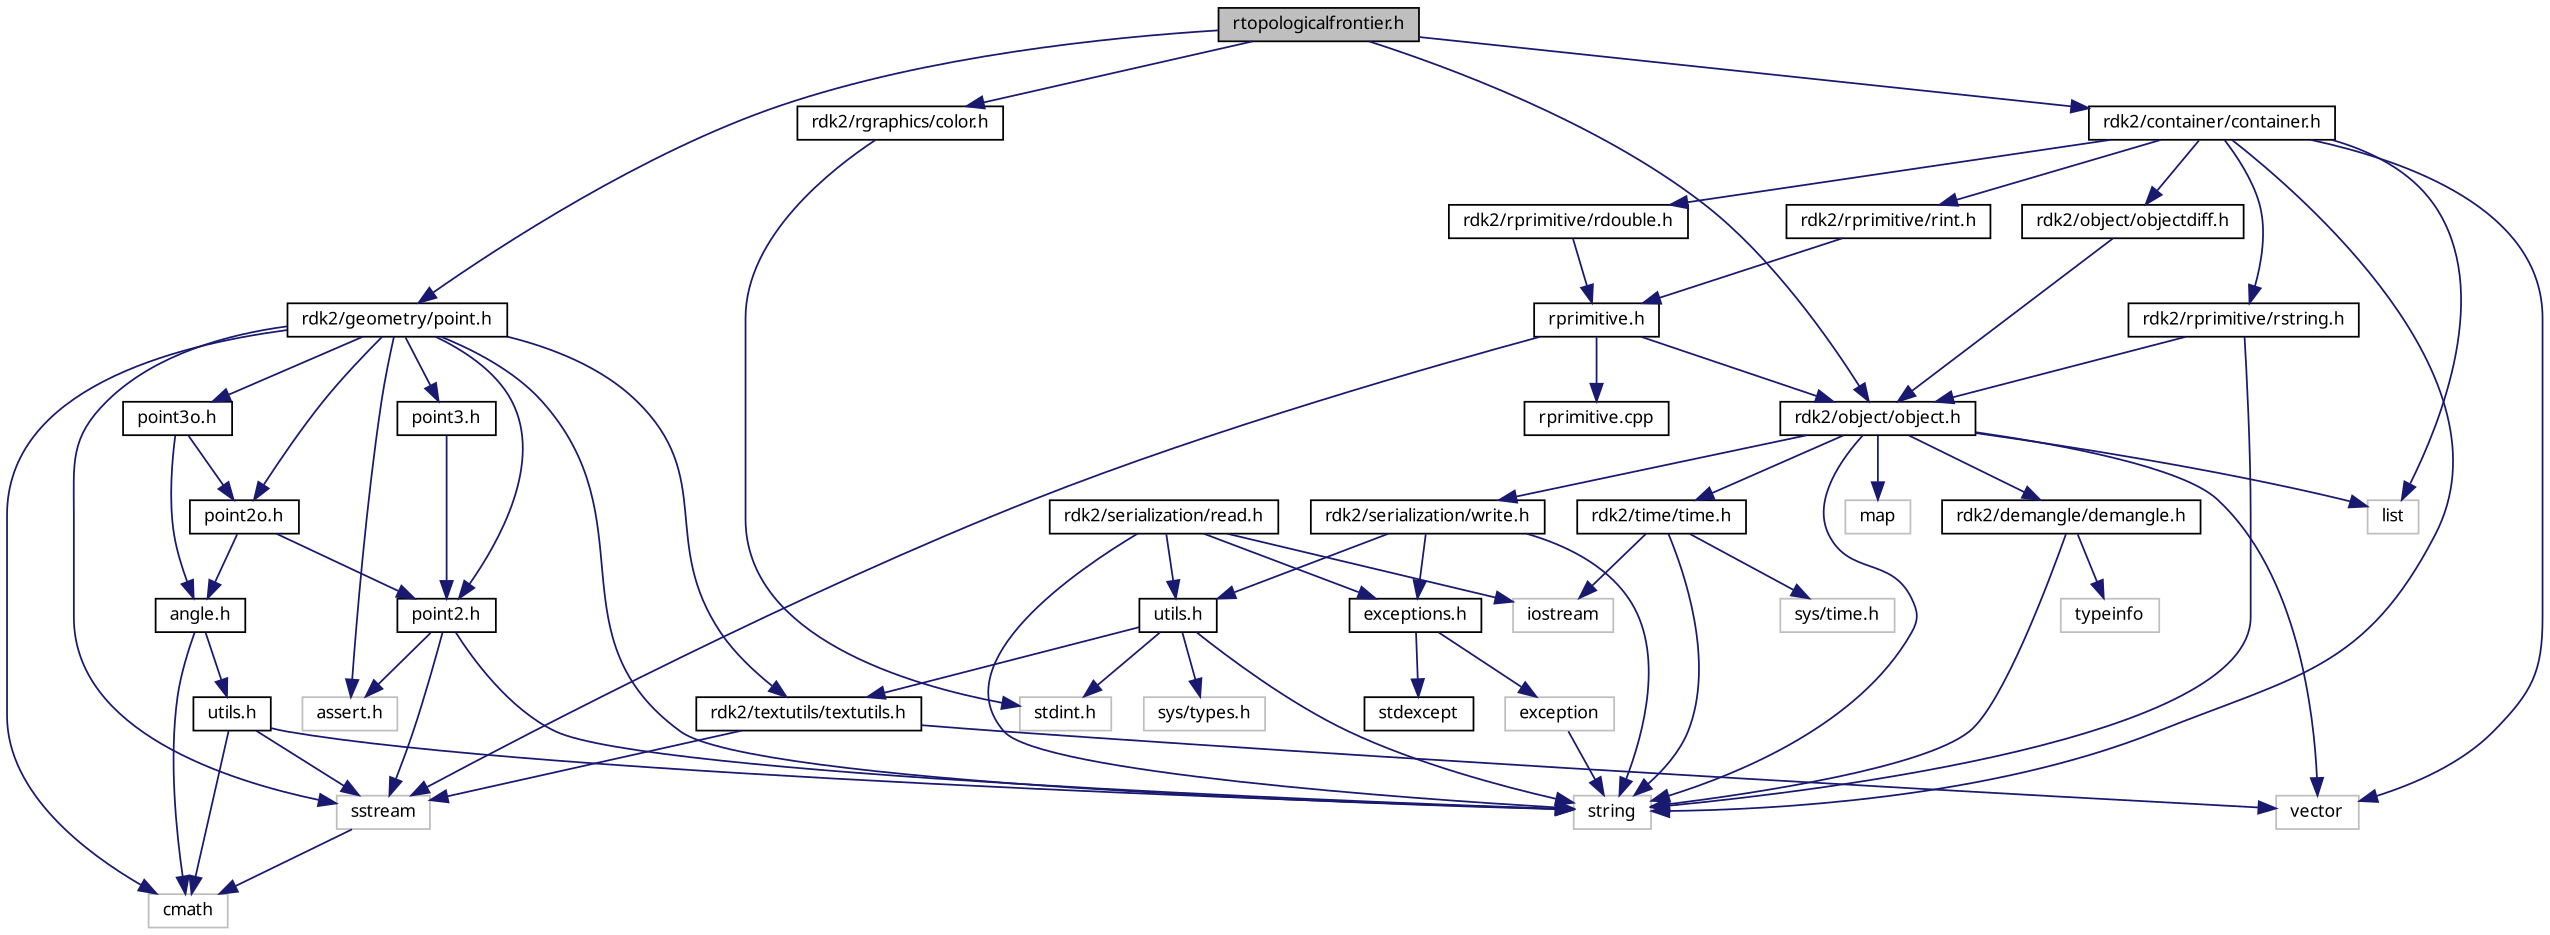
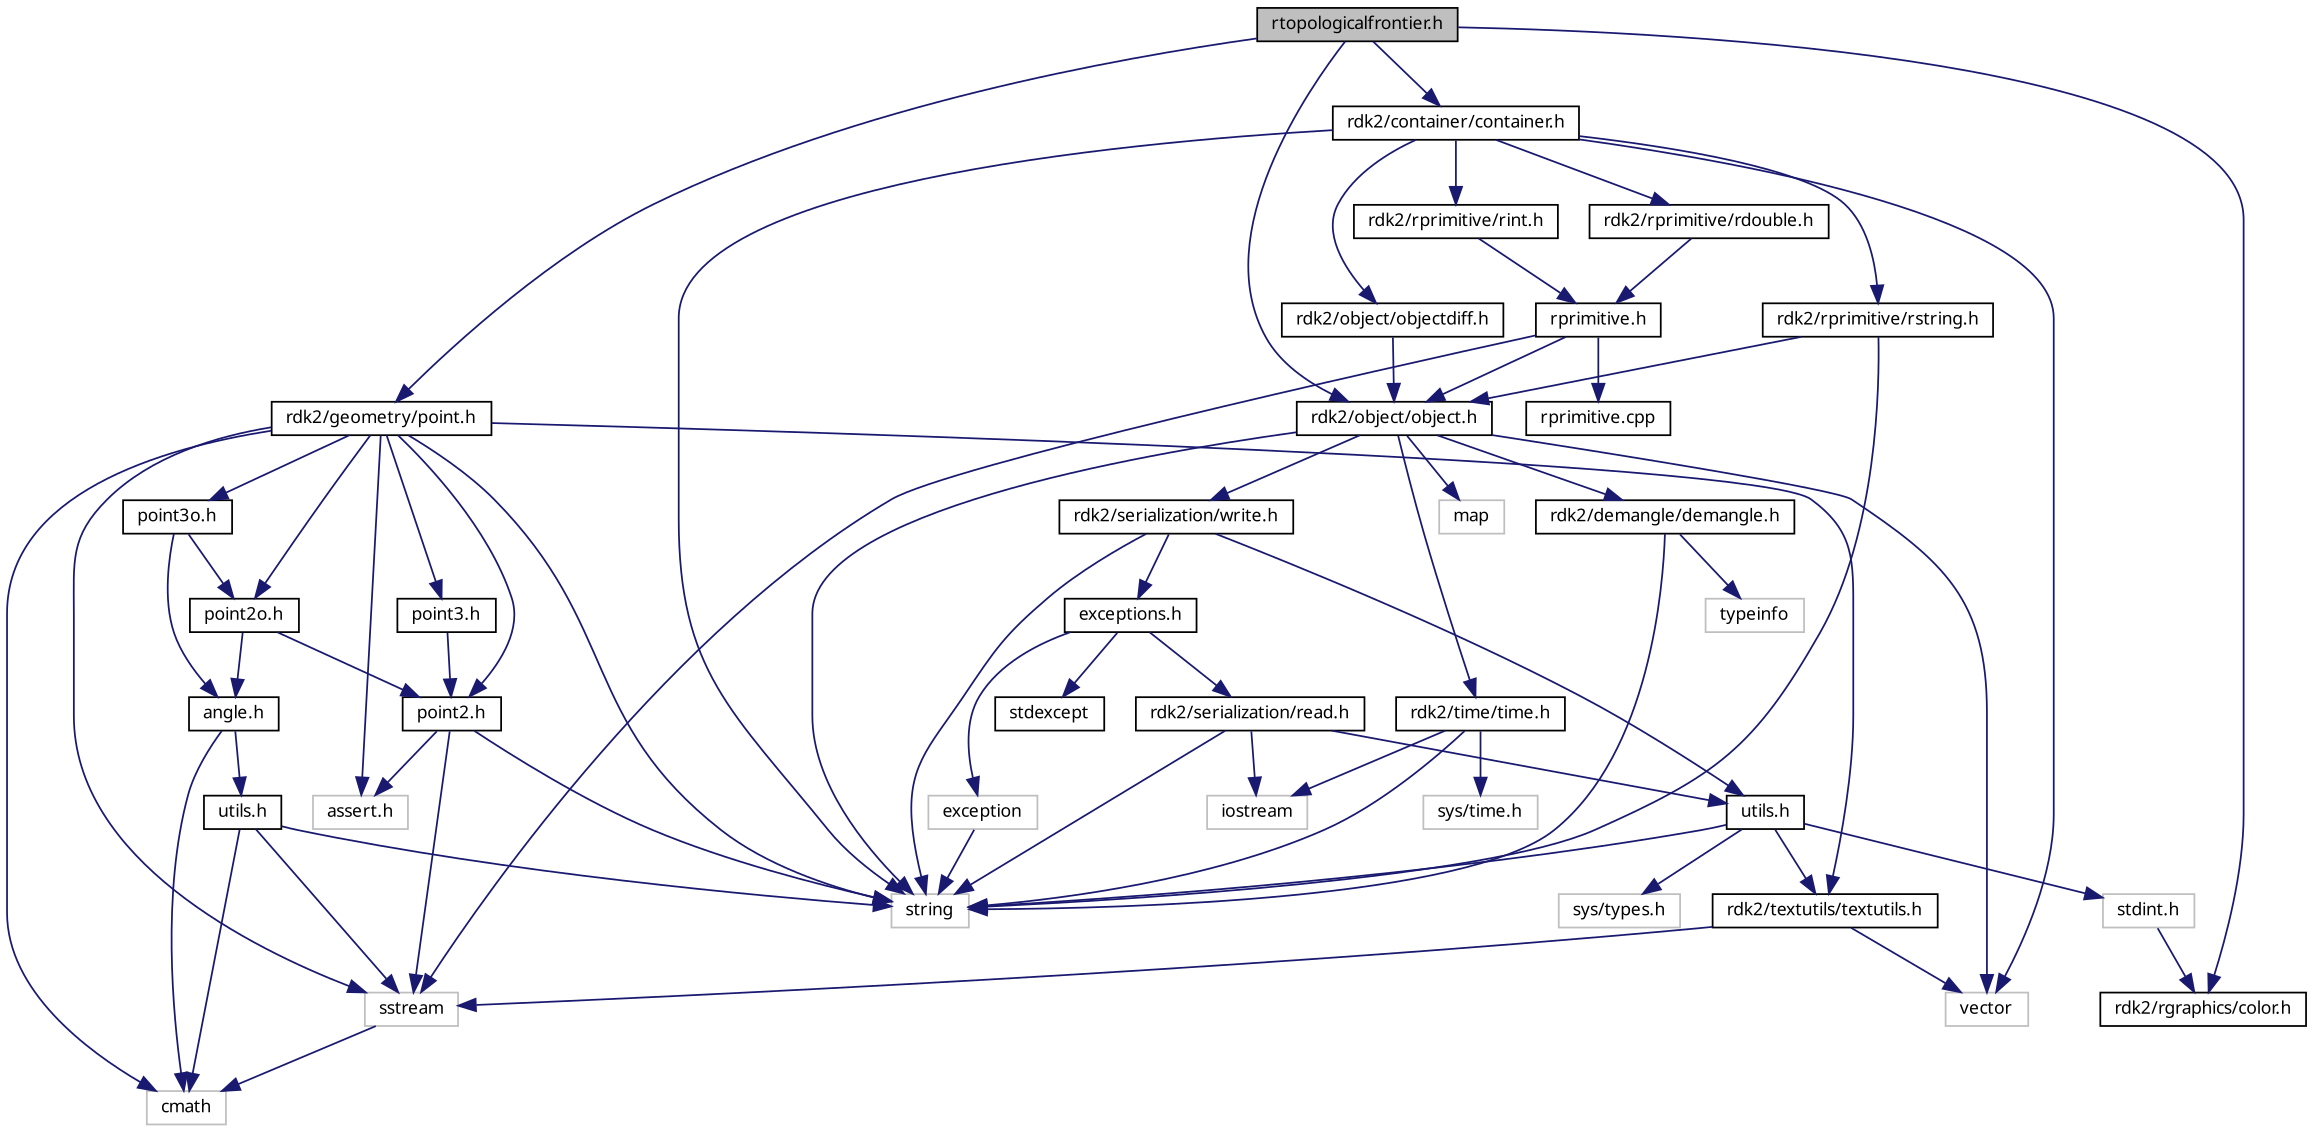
edge "rdk2/rgraphics/color.h" -> "stdint.h": reversed
node "list": removed
edge "rdk2/serialization/read.h" -> "exceptions.h": reversed
